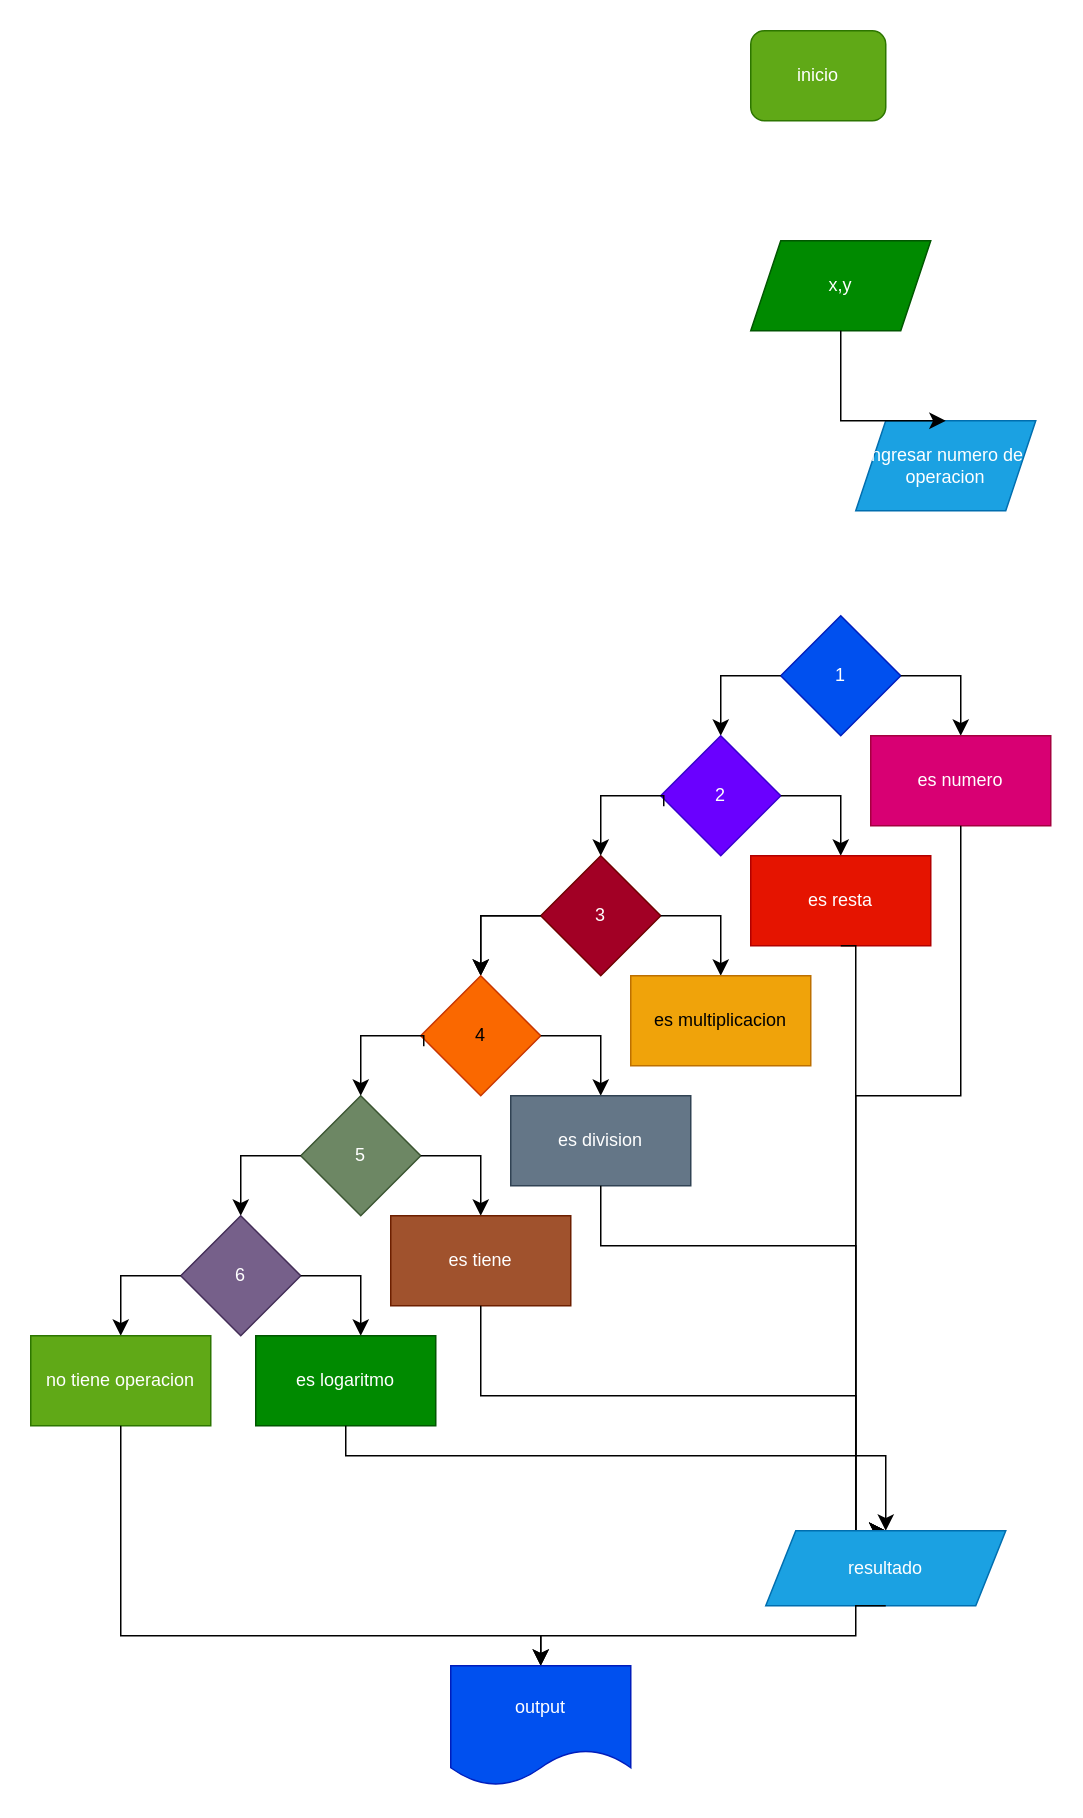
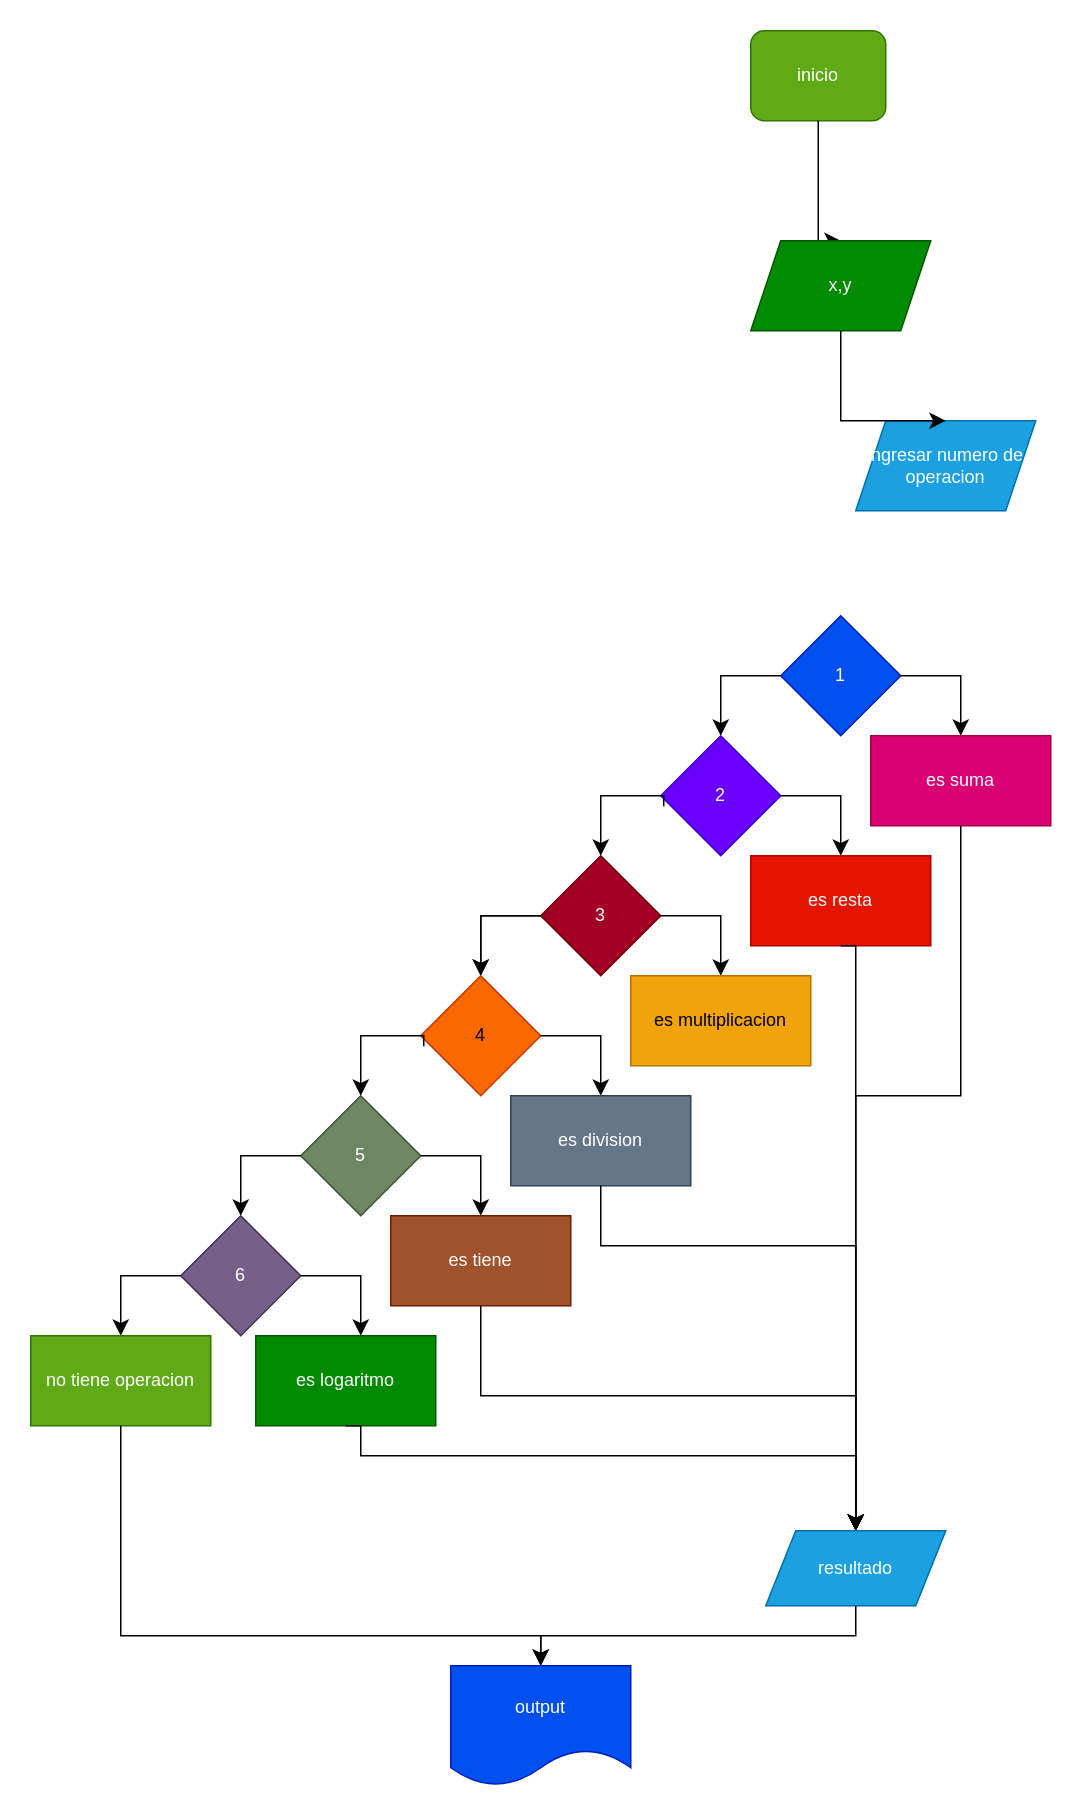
edge "inicio" -> "x,y": added
node "es numero": label "es numero" -> "es suma"
node "resultado": size 240x75 -> 180x75
